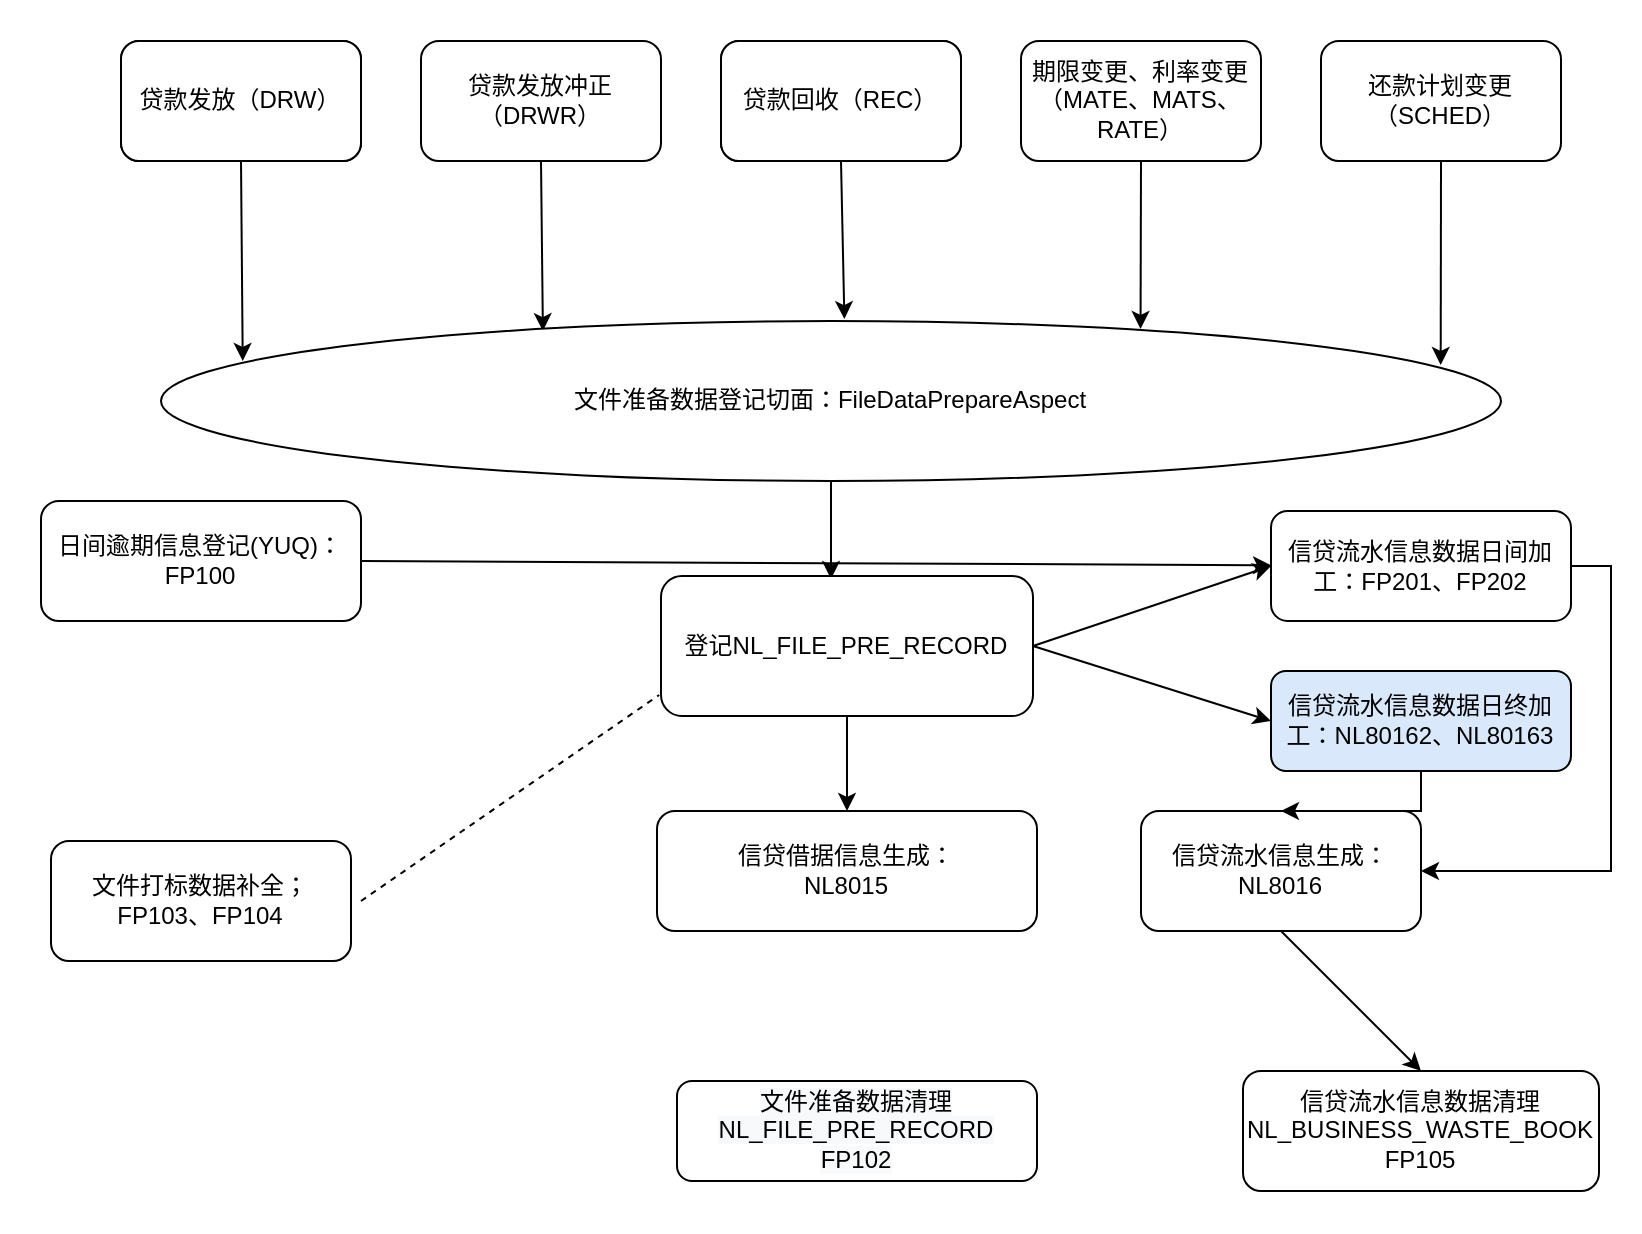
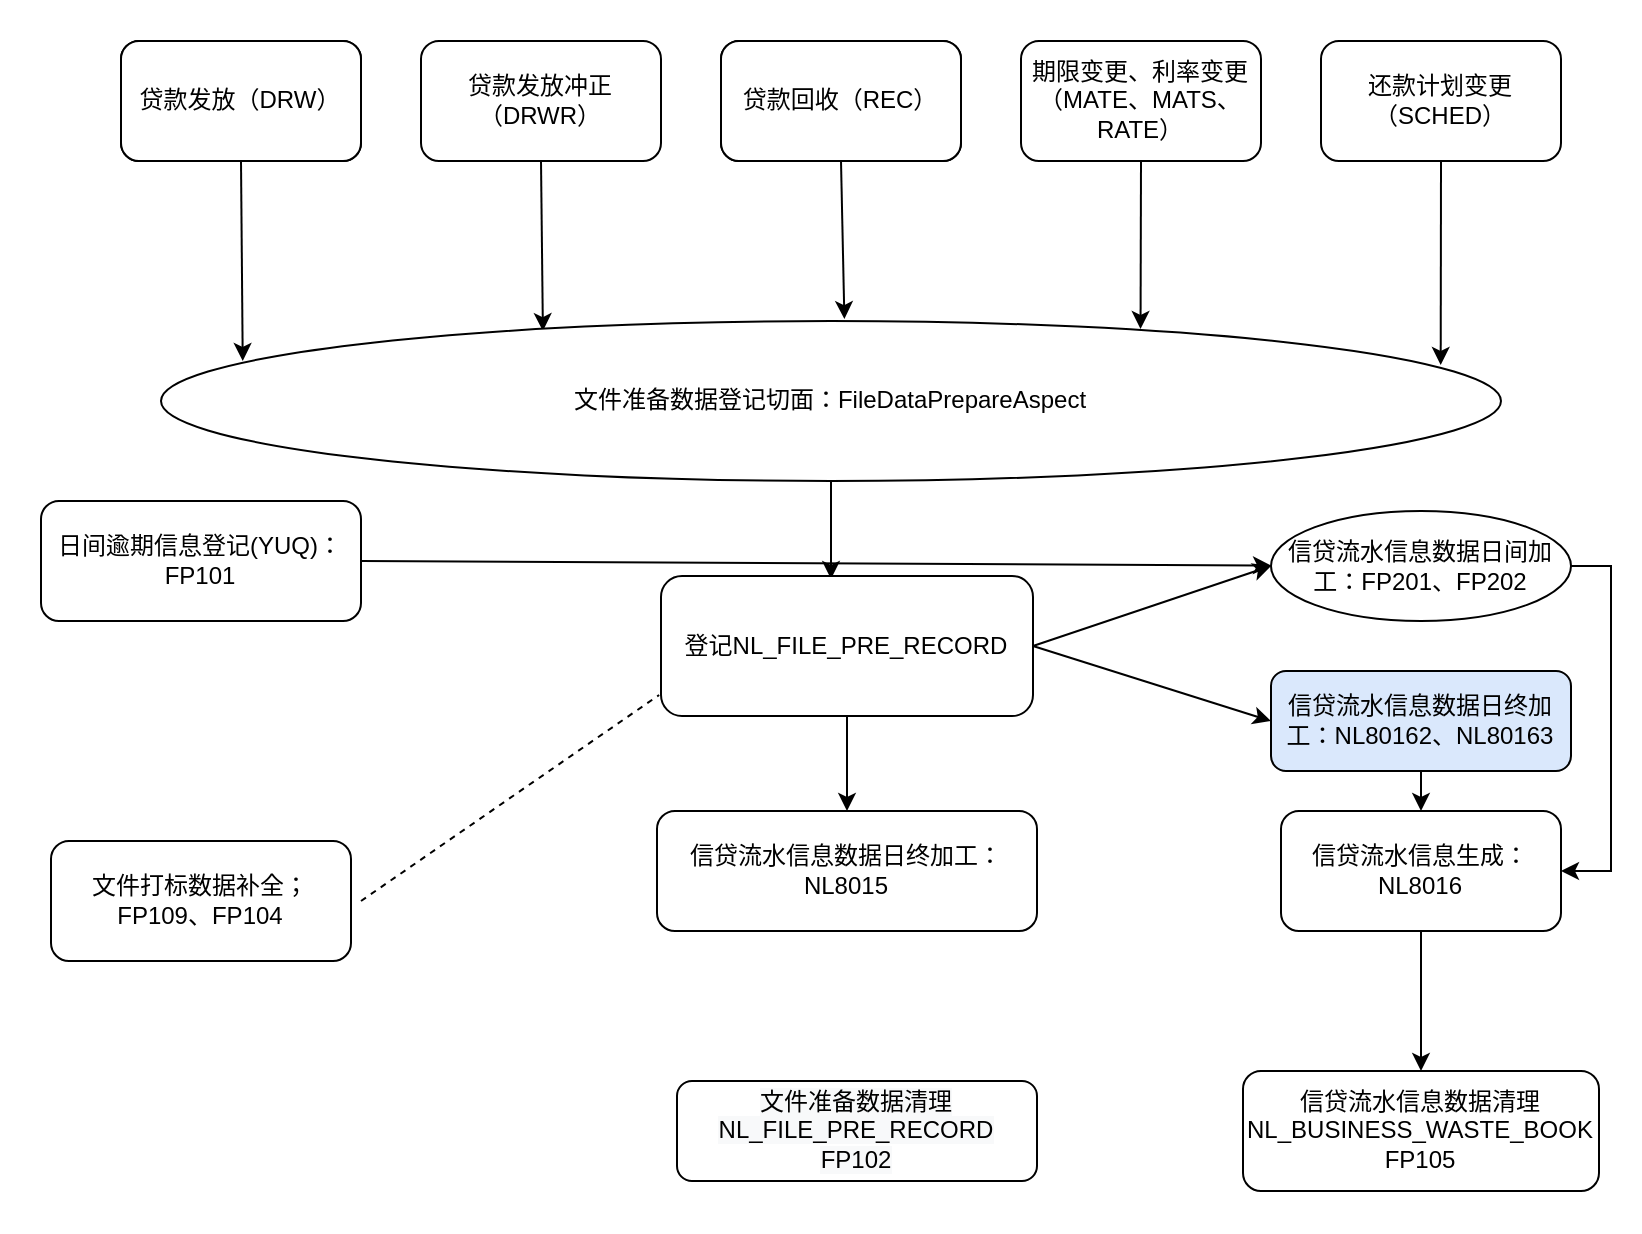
node "日间逾期信息登记(YUQ)：FP100": label "日间逾期信息登记(YUQ)：FP100" -> "日间逾期信息登记(YUQ)：FP101"
node "信贷流水信息数据日间加工：FP201、FP202": shape rounded rectangle -> ellipse
node "信贷借据信息生成： NL8015": label "信贷借据信息生成： NL8015" -> "信贷流水信息数据日终加工： NL8015"
node "信贷流水信息生成： NL8016": moved (1281, 871) -> (1421, 871)
node "文件打标数据补全； FP103、FP104": label "文件打标数据补全； FP103、FP104" -> "文件打标数据补全； FP109、FP104"
